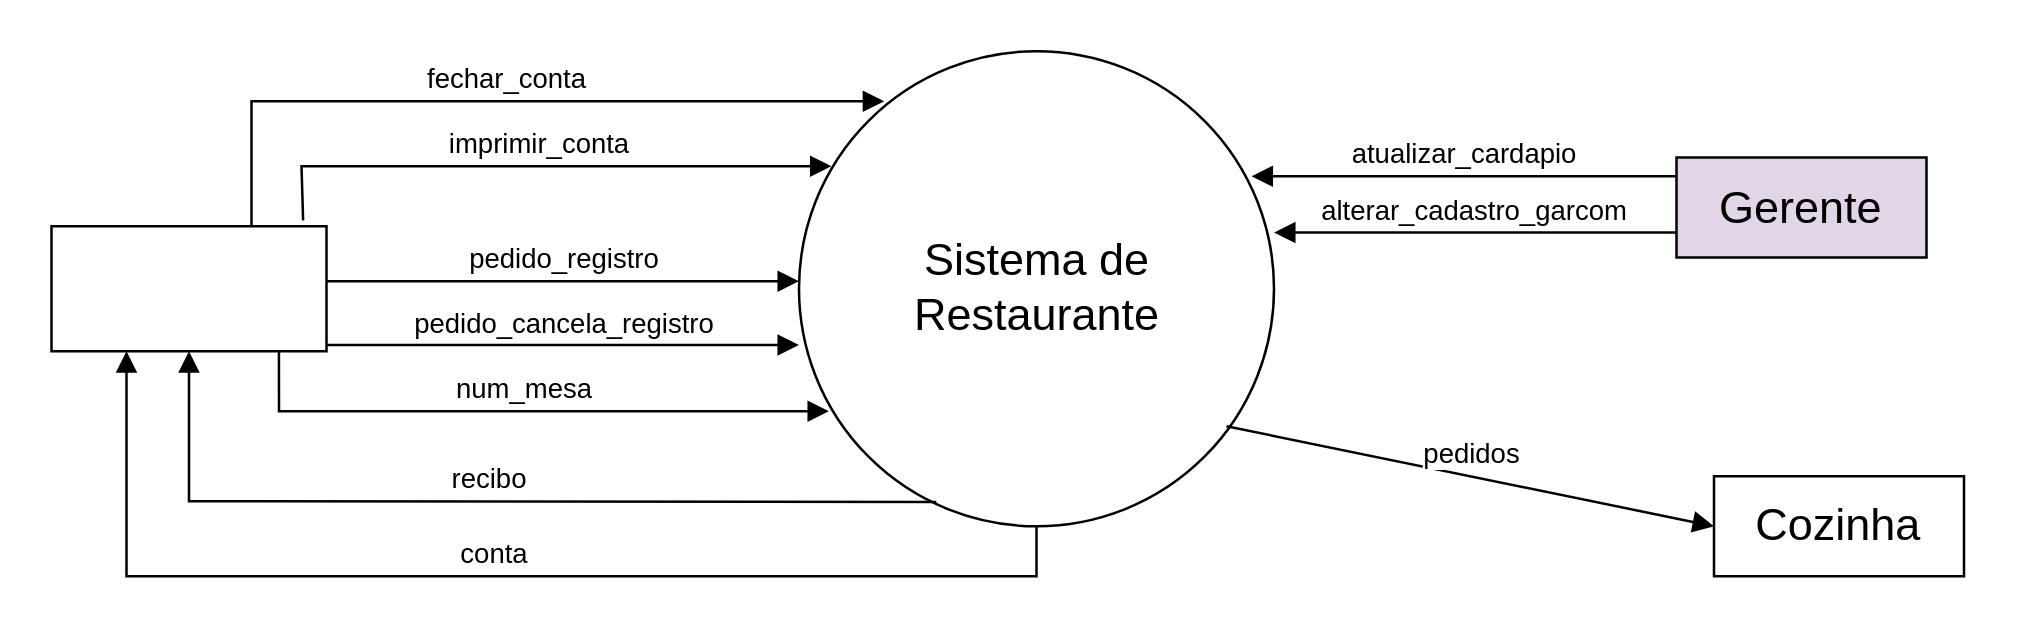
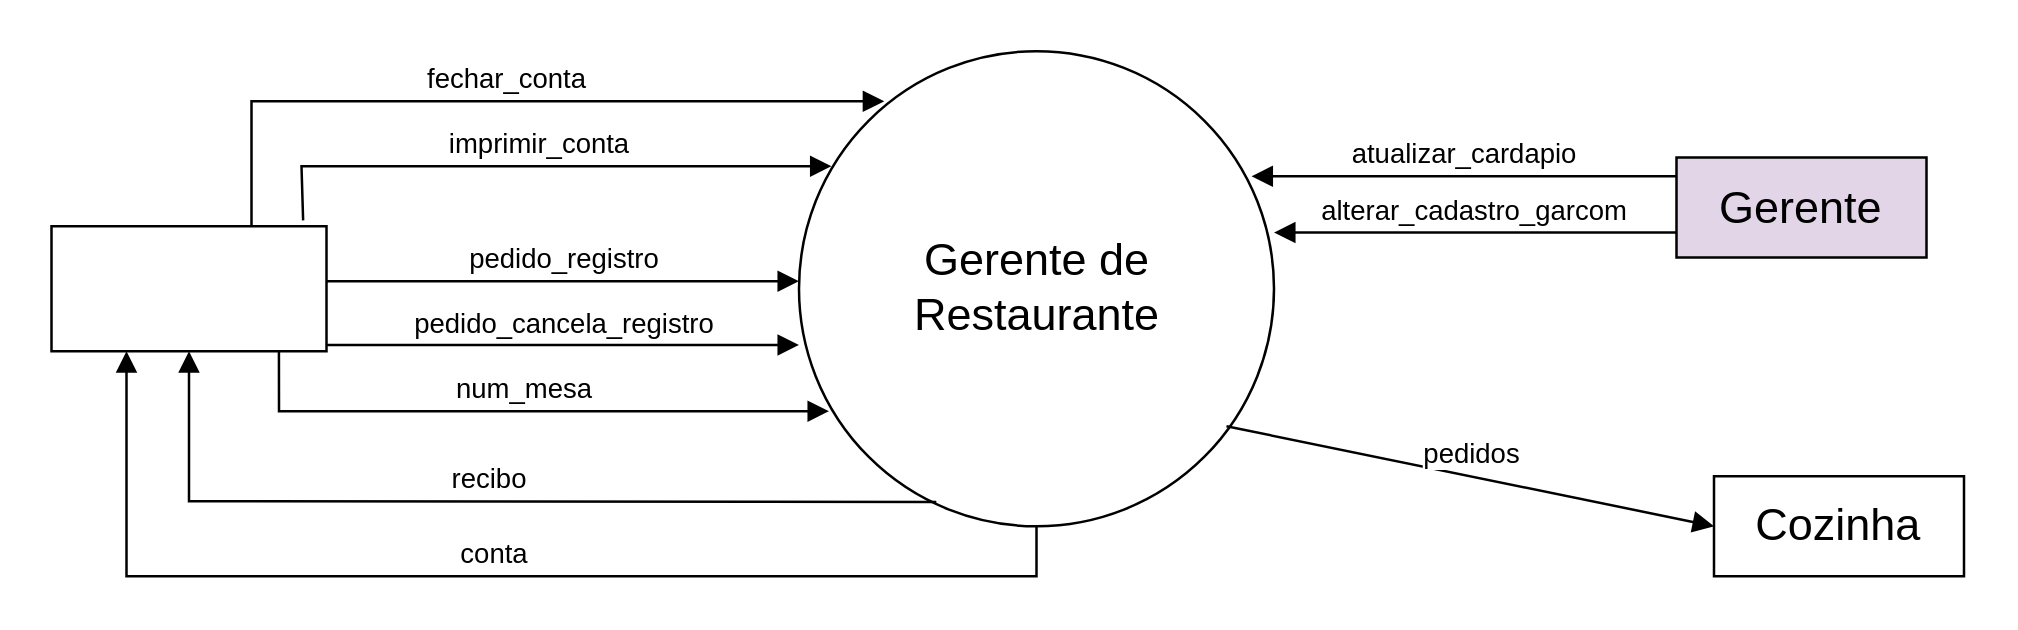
node "Sistema de Restaurante": label "Sistema de Restaurante" -> "Gerente de Restaurante"
